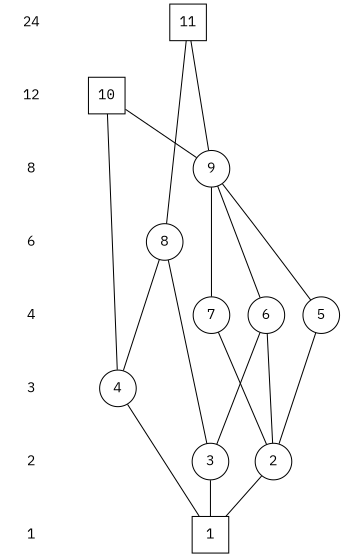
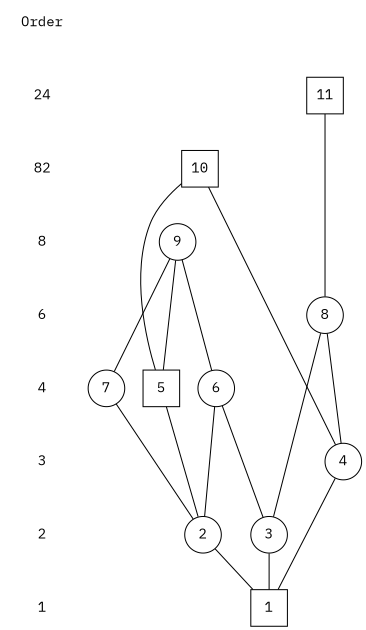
node "Order": added
node "12": label "12" -> "82"
edge "11" -- "9": removed
edge "10" -- "9": now "10" -- "5"
node "5": shape circle -> square
